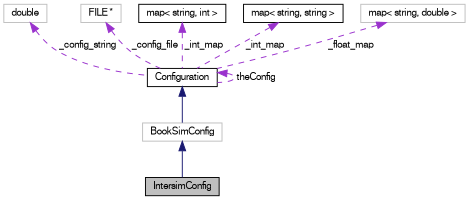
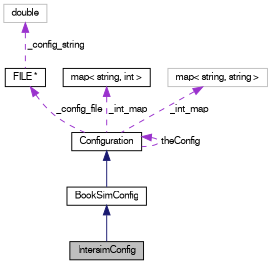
node "FILE *": color grey75 -> black
node "map< string, string >": color black -> grey75
node "map< string, double >": removed
edge "Configuration" -> "double": now "FILE *" -> "double"
node "BookSimConfig": color grey75 -> black
